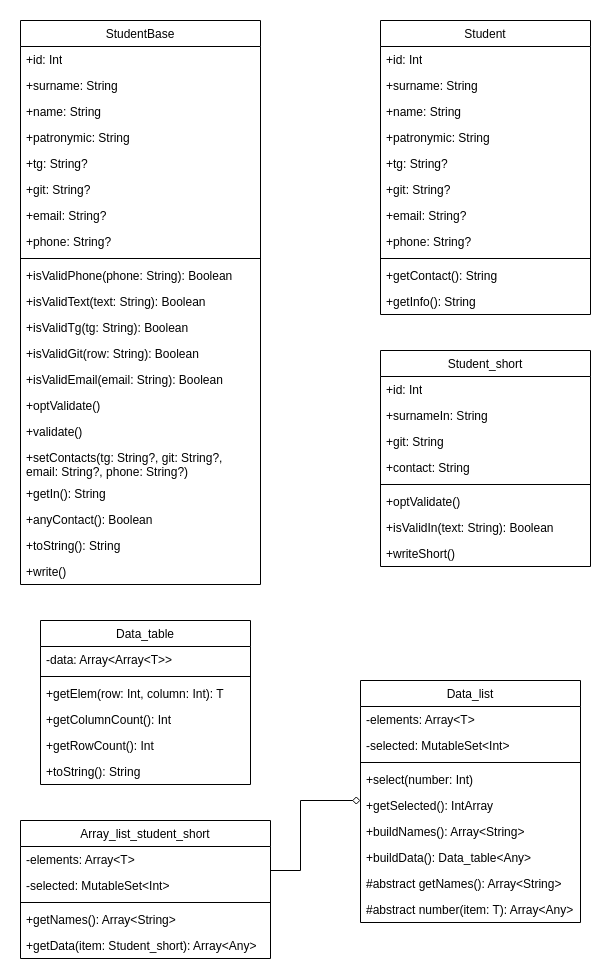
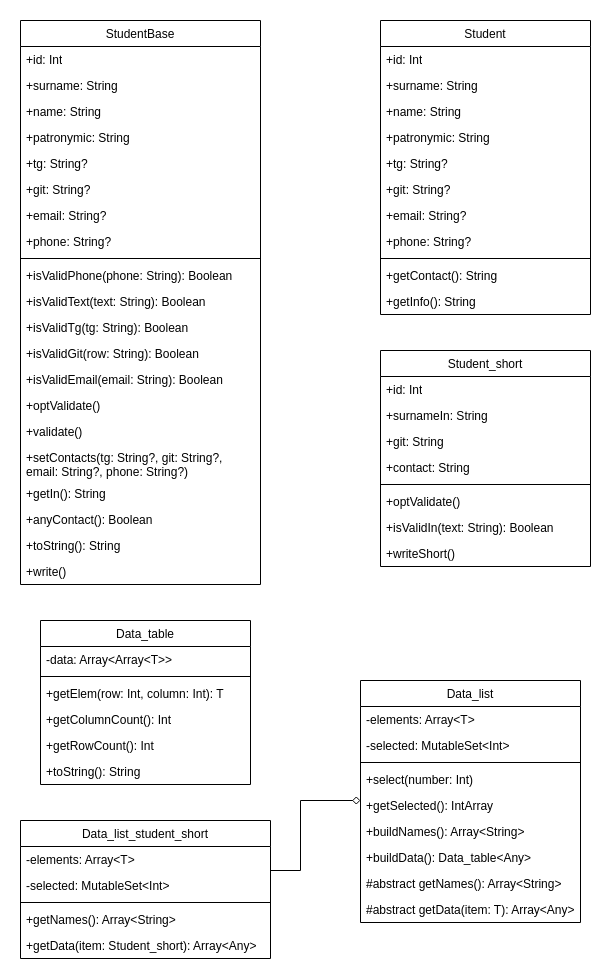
node "Array_list_student_short": label "Array_list_student_short" -> "Data_list_student_short"
node "#abstract number(item: T): Array<Any>": label "#abstract number(item: T): Array<Any>" -> "#abstract getData(item: T): Array<Any>"
